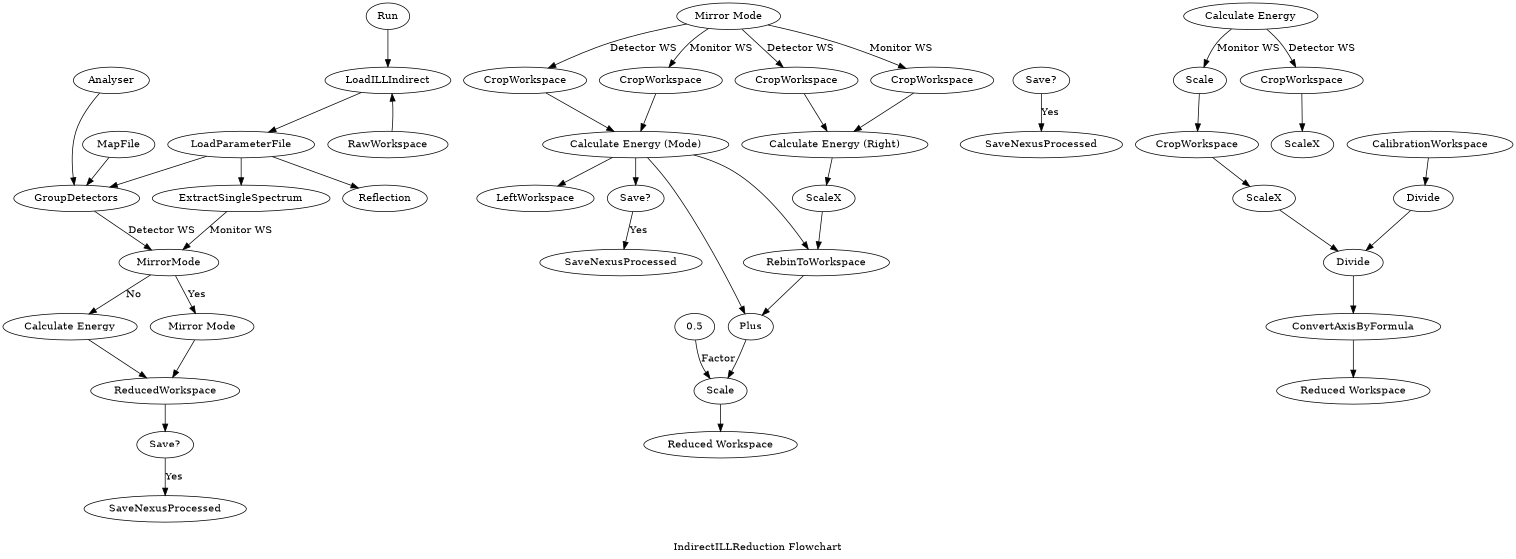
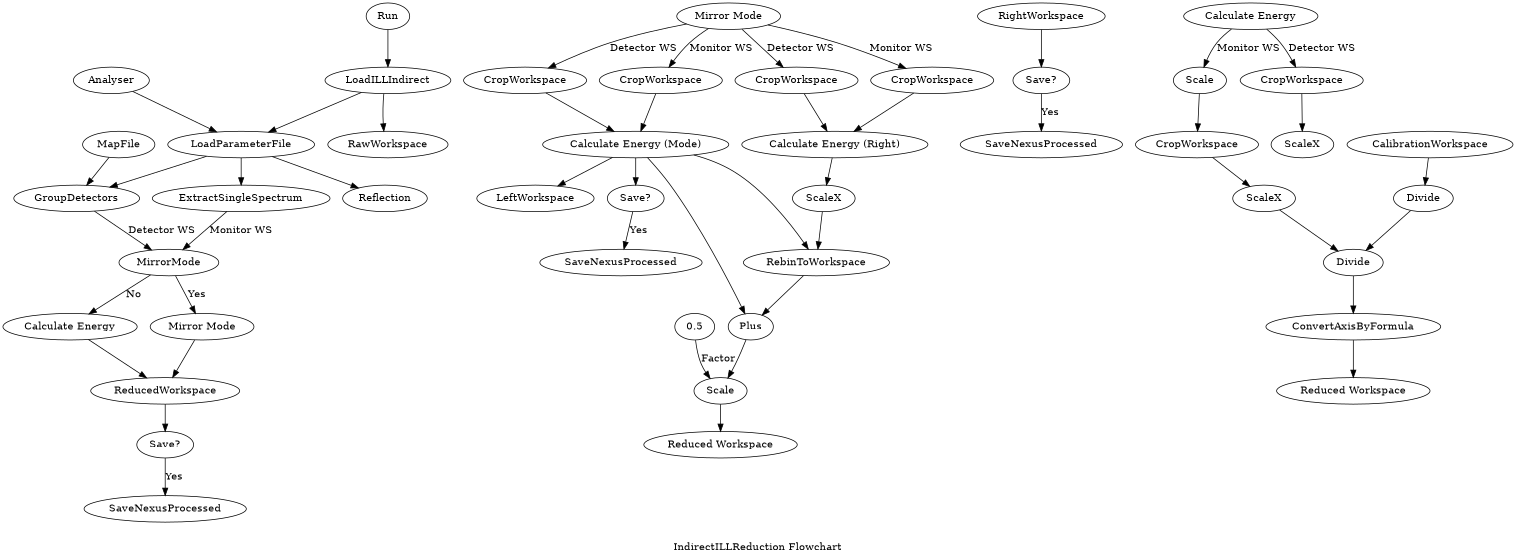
node "RightWorkspace": added
edge "RawWorkspace" -> "LoadILLIndirect": reversed
edge "Analyser" -> "GroupDetectors": now "Analyser" -> "LoadParameterFile"
